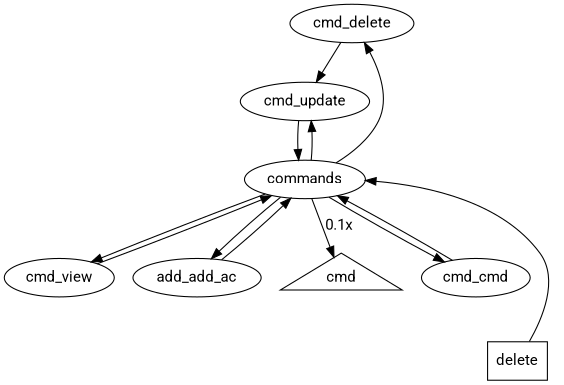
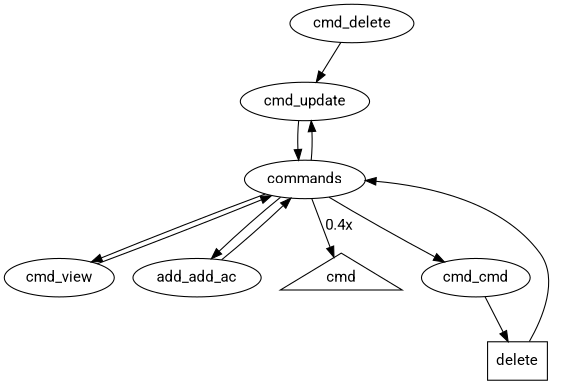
edge "commands" -> "cmd_delete": removed
edge "commands" -> "cmd": label "0.1x" -> "0.4x"
edge "cmd_cmd" -> "commands": now "cmd_cmd" -> "delete"
